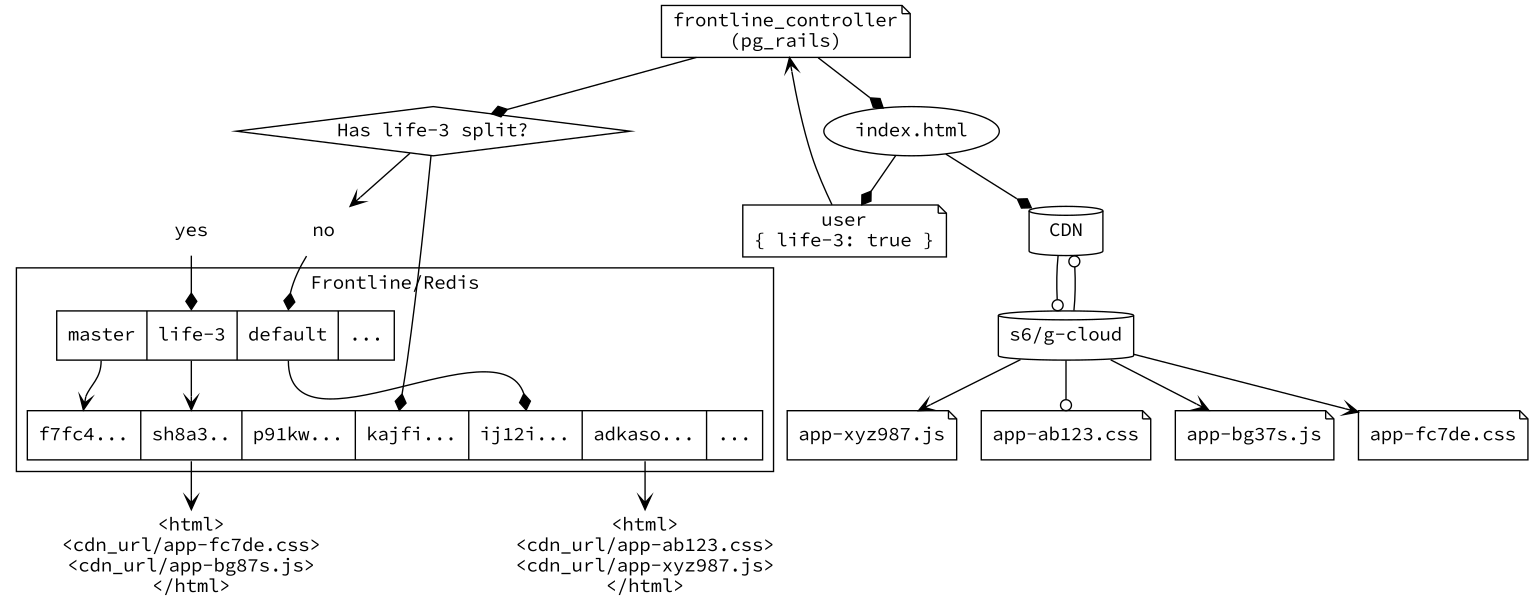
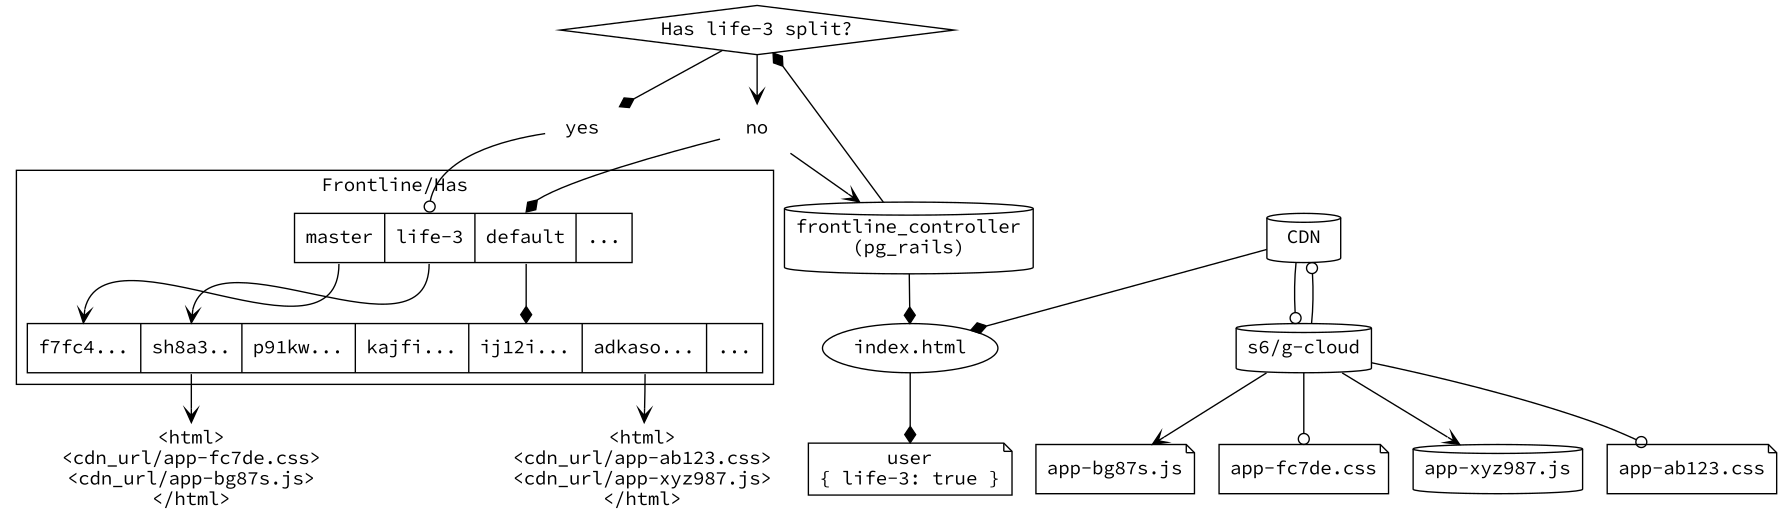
node "frontline_controller (pg_rails)": shape note -> cylinder
edge "user { life-3: true }" -> "frontline_controller (pg_rails)": now "no" -> "frontline_controller (pg_rails)"
edge "index.html" -> "CDN": reversed
edge "yes" -> "master": arrowhead diamond -> odot
edge "Has life-3 split?" -> "f7fc4...": now "Has life-3 split?" -> "yes"
cluster "Frontline/Redis": label "Frontline/Redis" -> "Frontline/Has"
edge "s6/g-cloud" -> "app-fc7de.css": arrowhead vee -> odot
node "app-xyz987.js": shape note -> cylinder
node "app-bg37s.js": label "app-bg37s.js" -> "app-bg87s.js"
